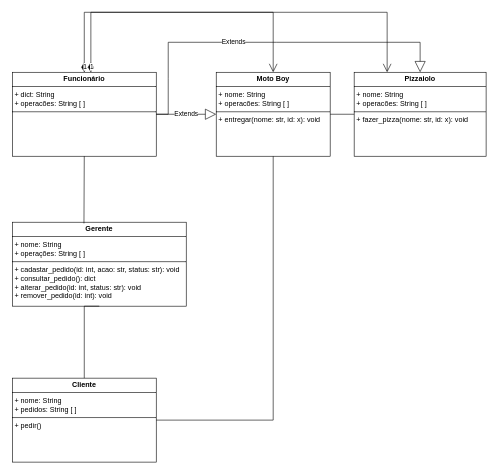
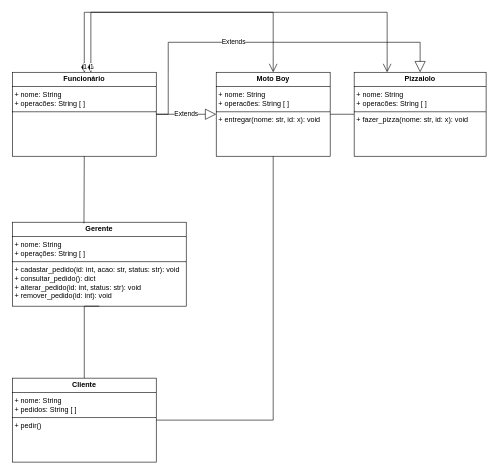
node "Funcionário + dict: String + operacões: String [ ]": label "Funcionário + dict: String + operacões: String [ ]" -> "Funcionário + nome: String + operacões: String [ ]"
